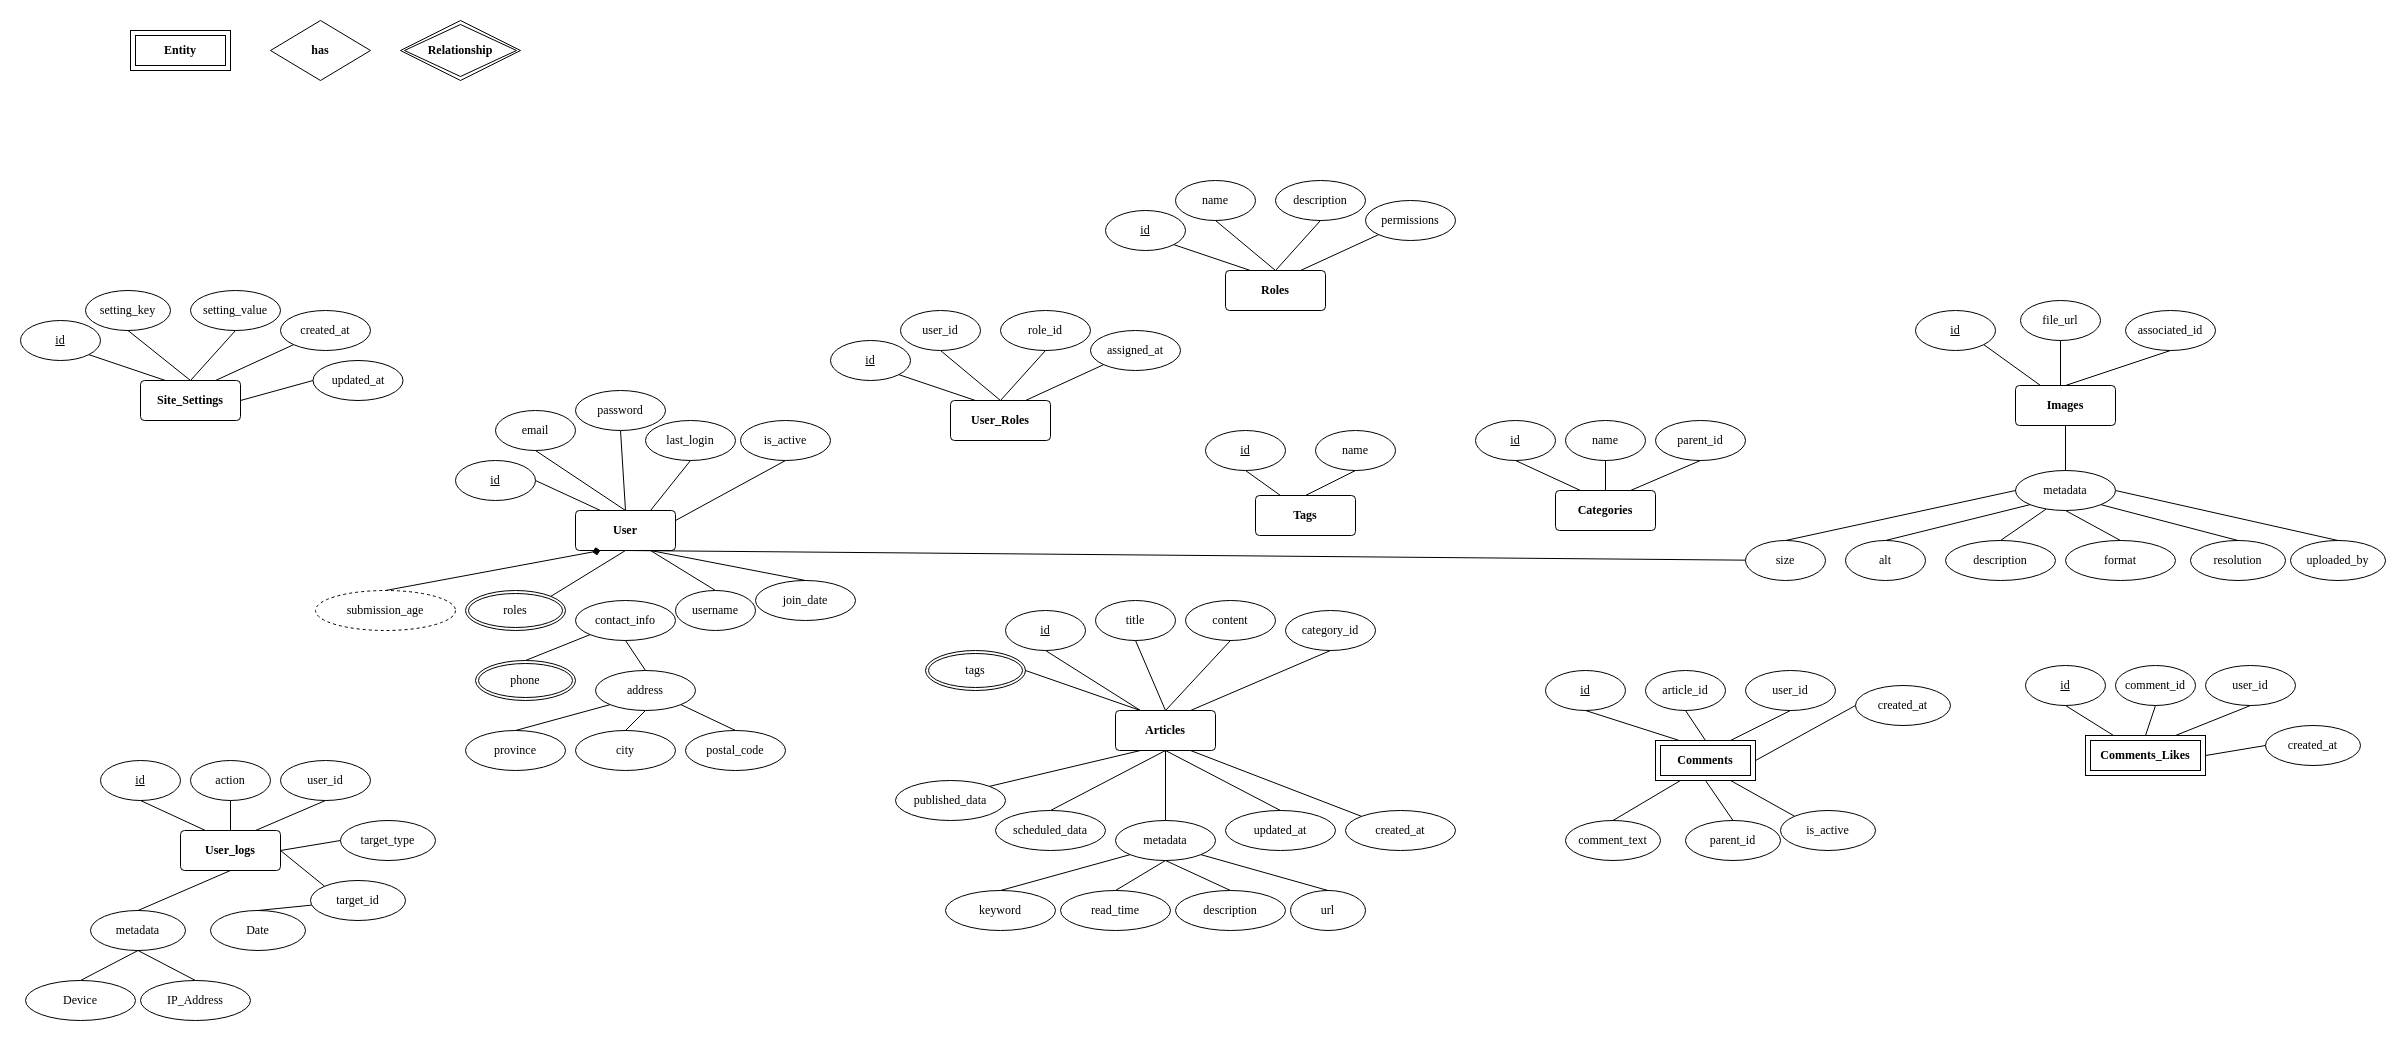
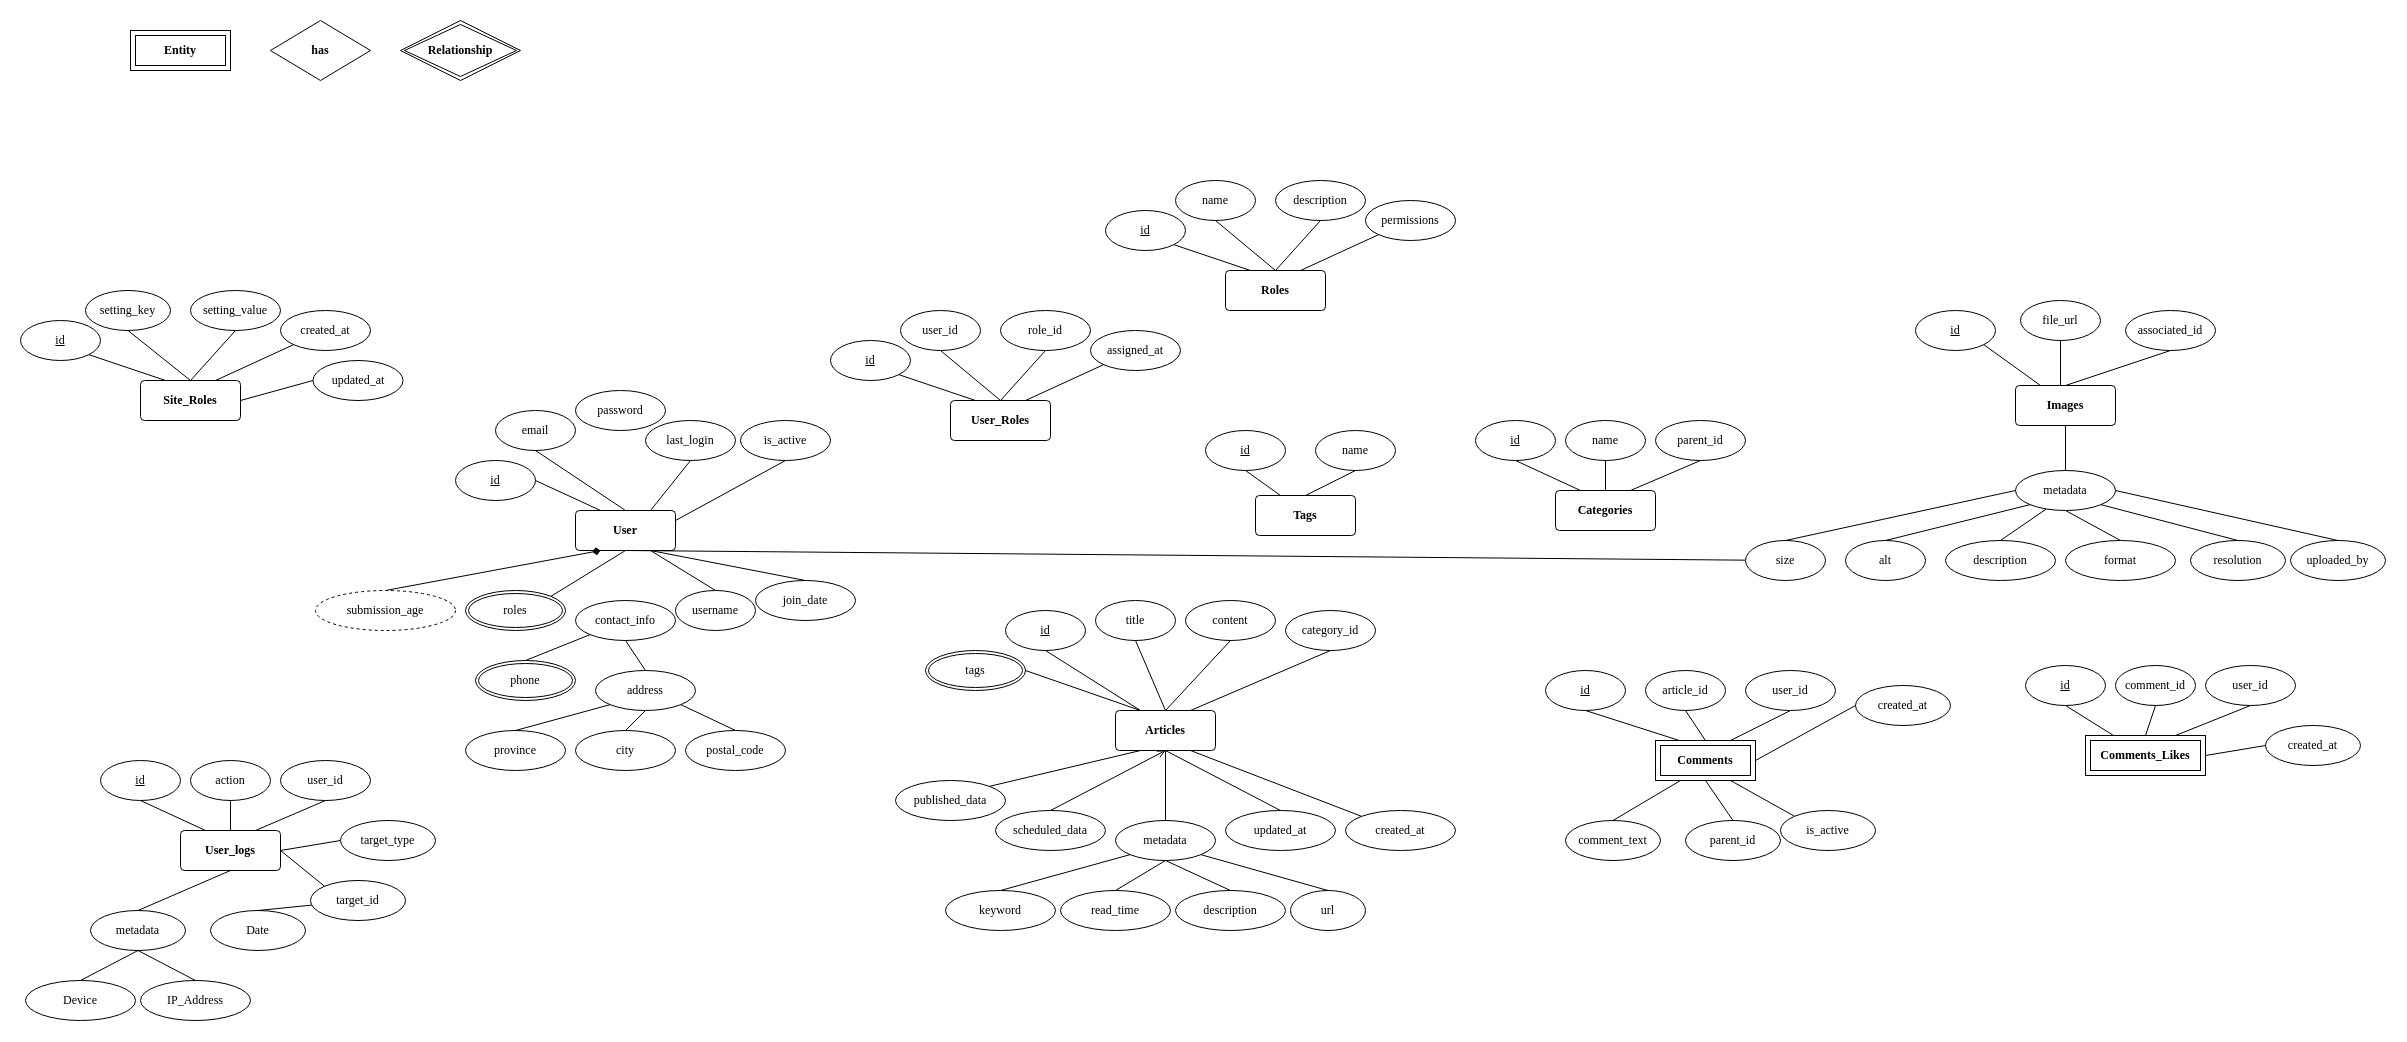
node "Site_Settings": label "Site_Settings" -> "Site_Roles"
edge "password" -- "User": removed
edge "Articles" -- "scheduled_data": arrowhead none -> open
